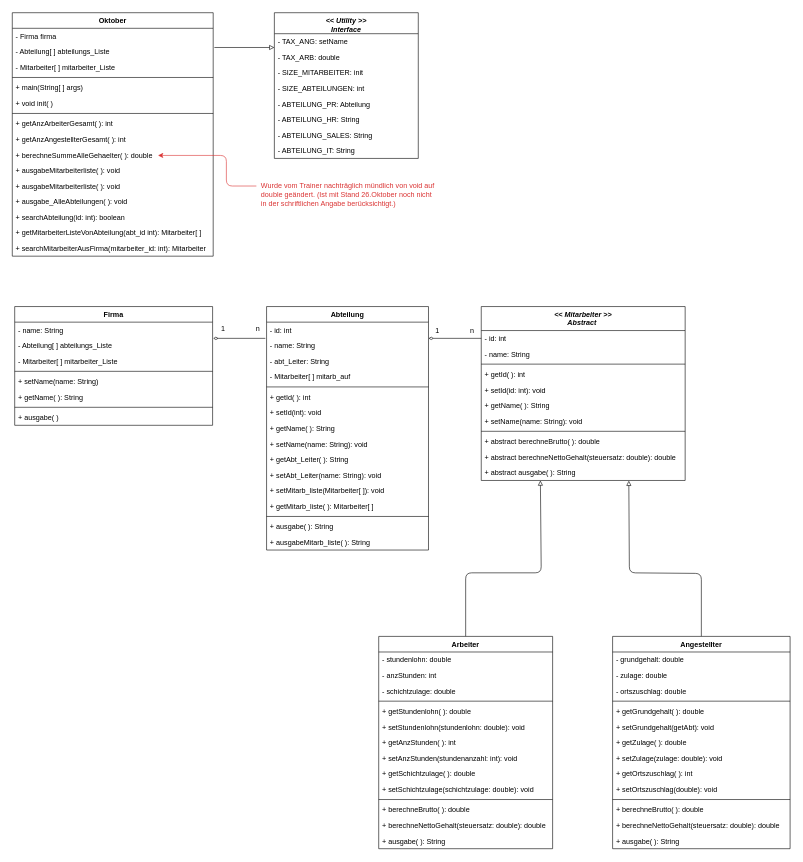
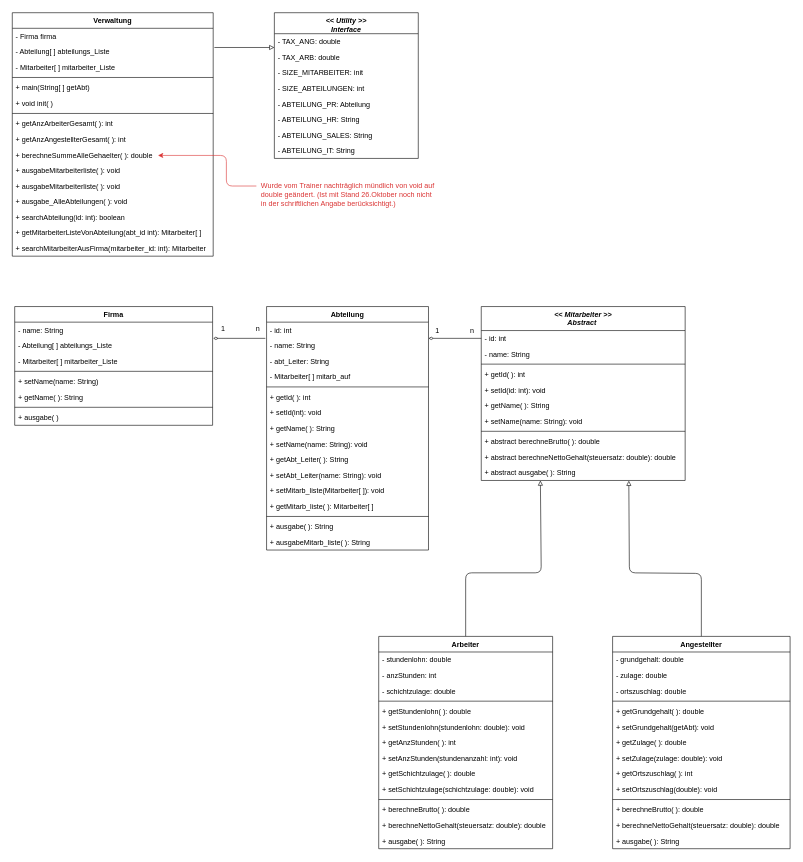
node "Oktober": label "Oktober" -> "Verwaltung"
node "- TAX_ANG: setName": label "- TAX_ANG: setName" -> "- TAX_ANG: double"
node "+ main(String[ ] args)": label "+ main(String[ ] args)" -> "+ main(String[ ] getAbt)"
